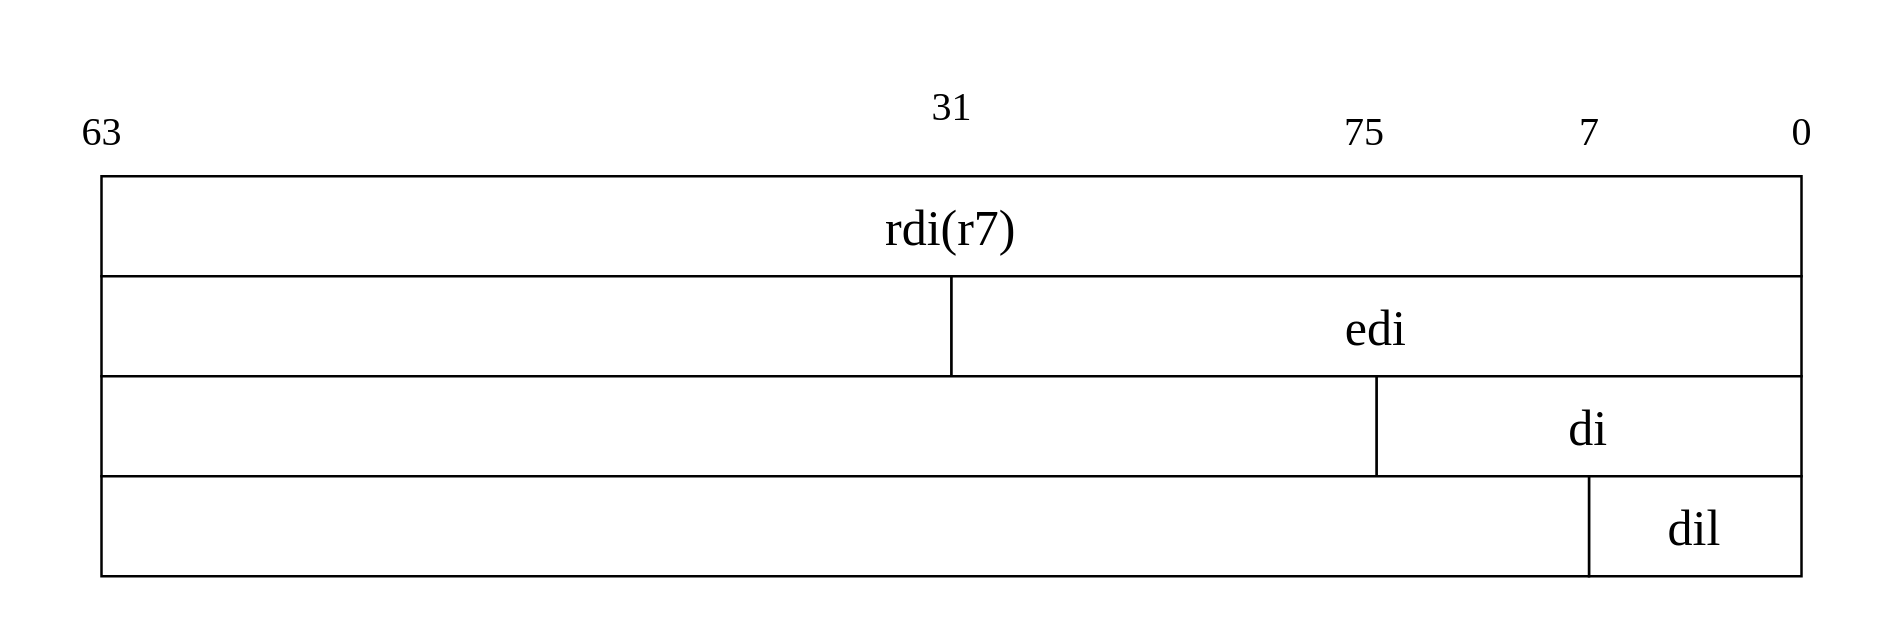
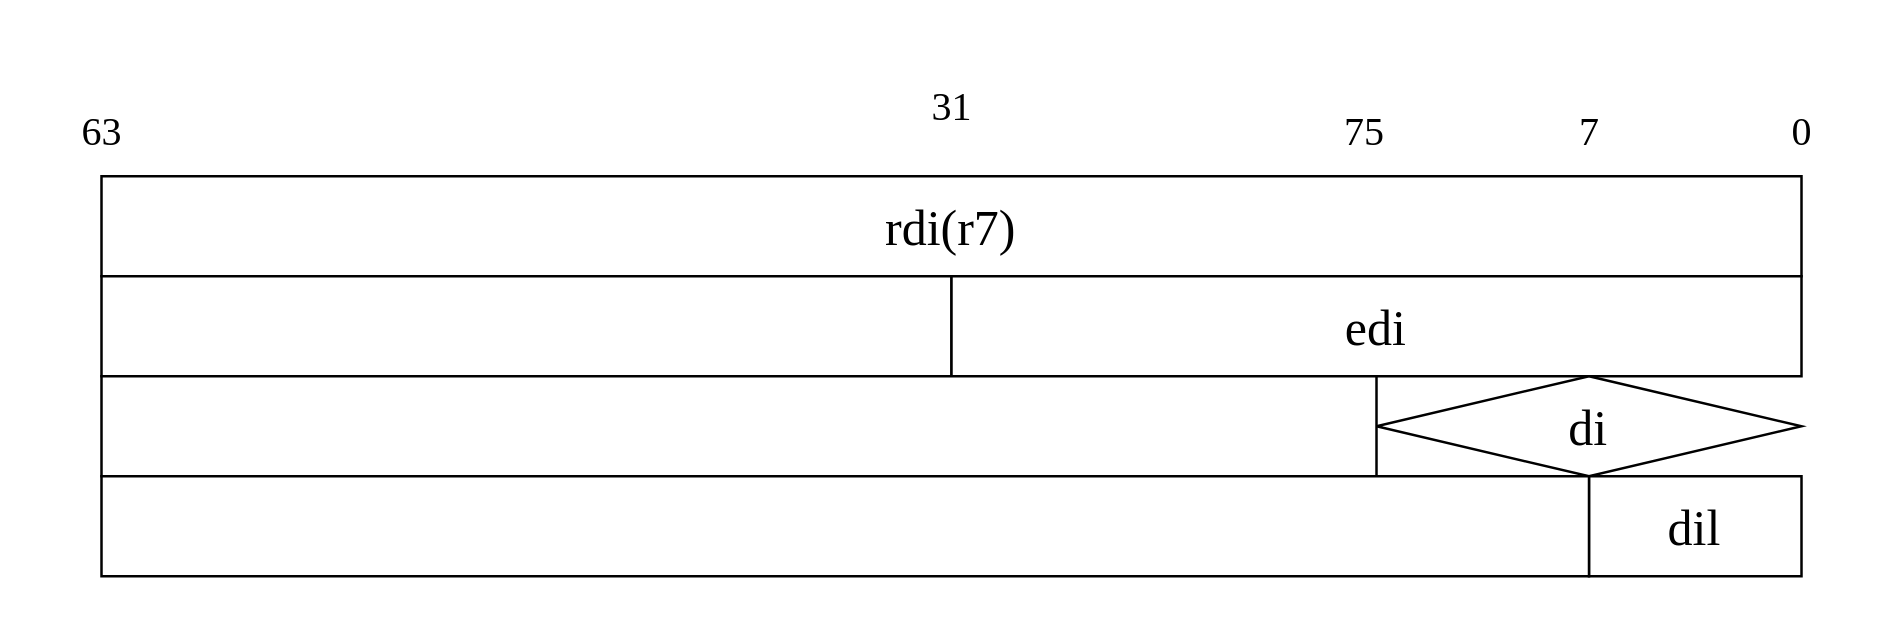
node "di": shape rectangle -> diamond
